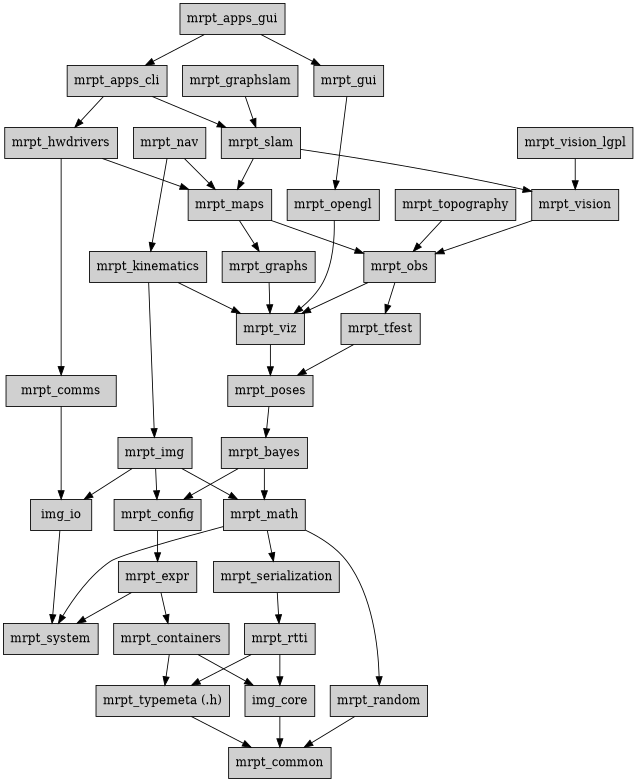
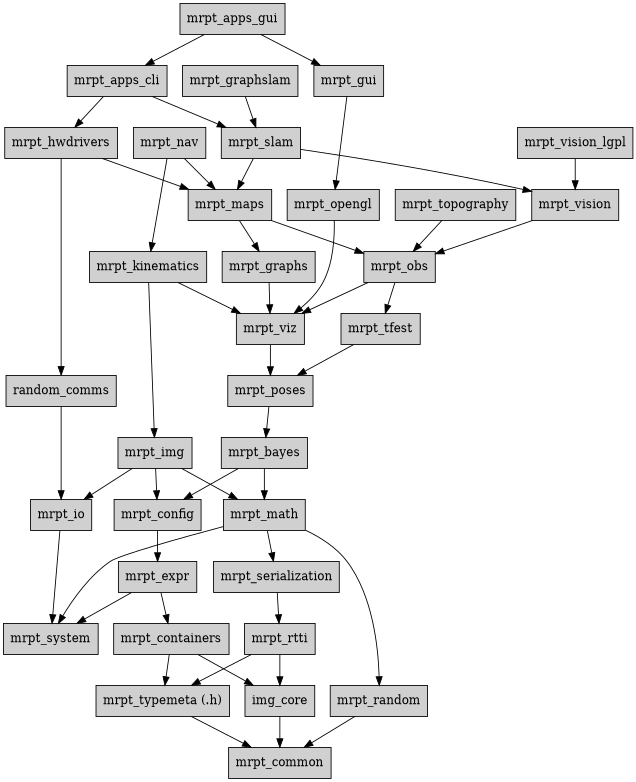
node "mrpt_comms": label "mrpt_comms" -> "random_comms"
node "img_io": label "img_io" -> "mrpt_io"
